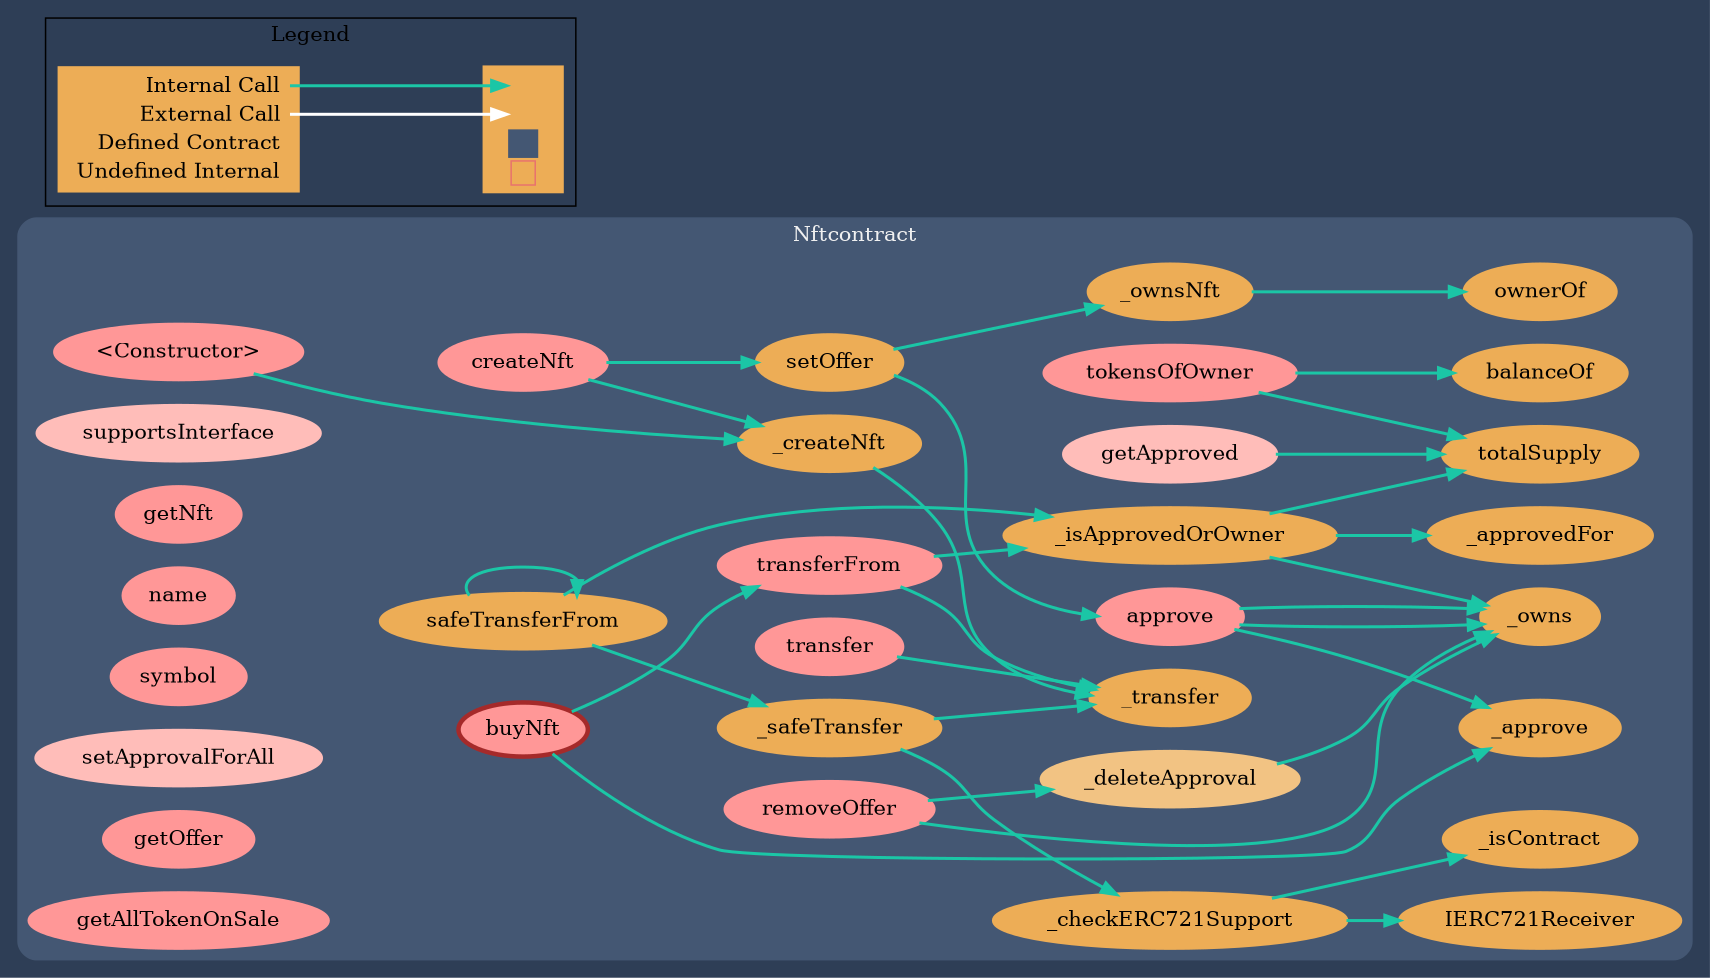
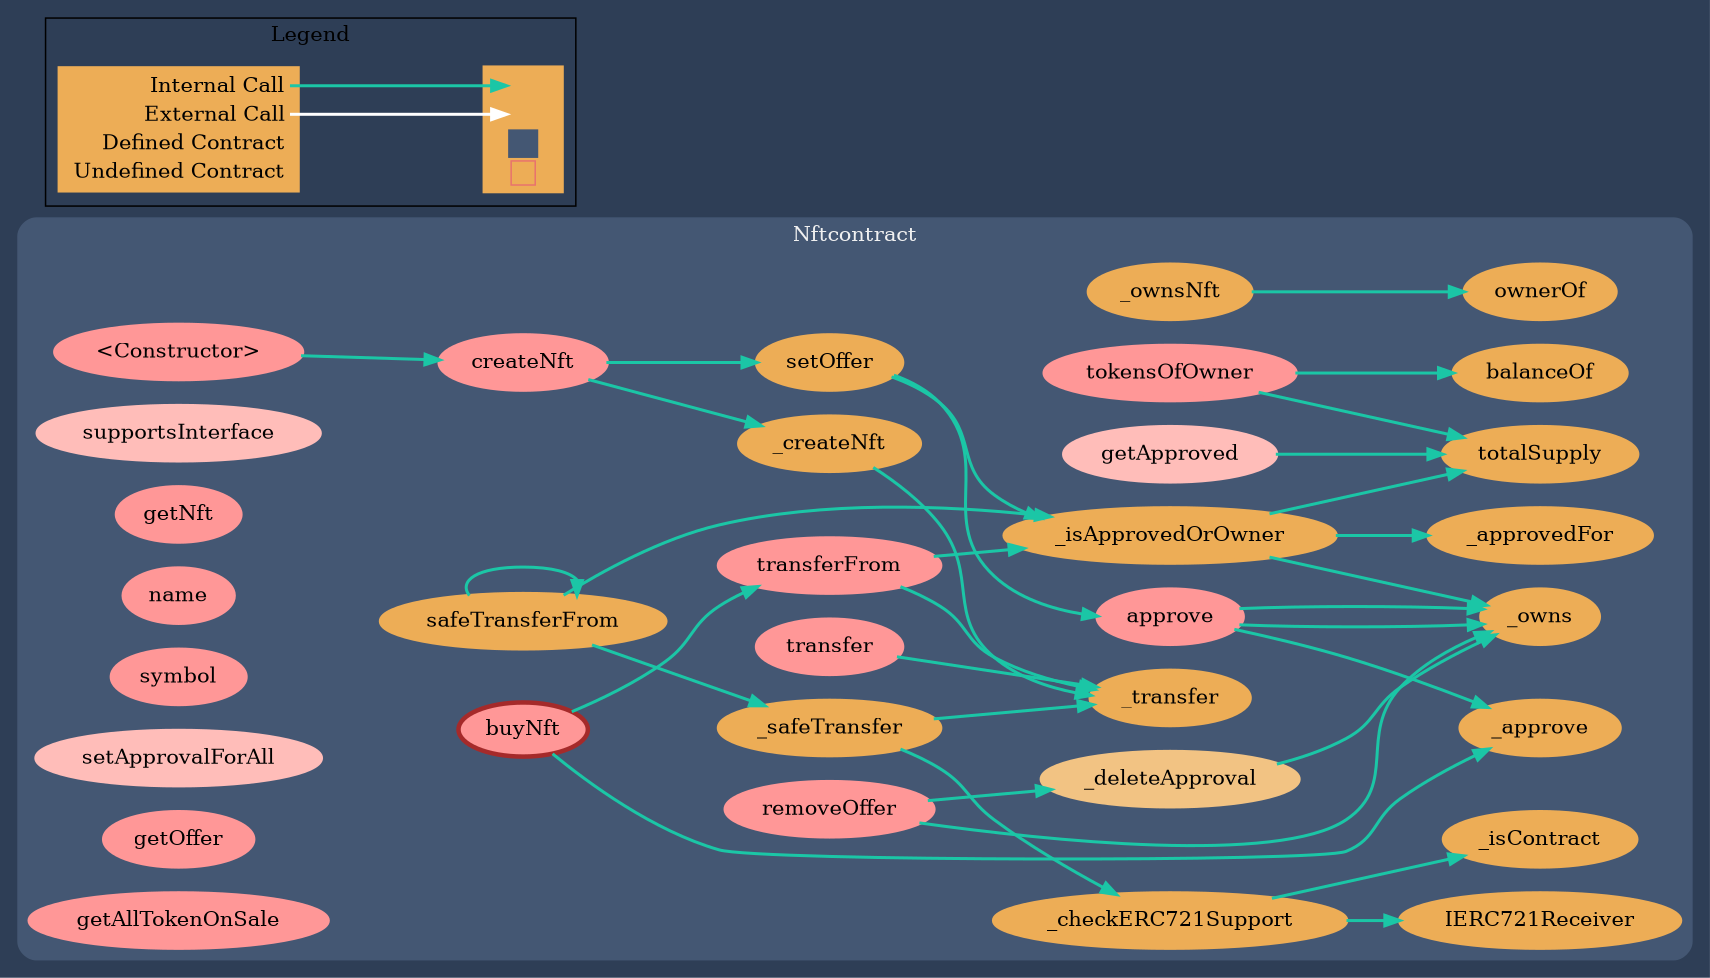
node "Internal Call": text "Undefined Internal" -> "Undefined Contract"
edge "setOffer" -> "_ownsNft": now "setOffer" -> "_isApprovedOrOwner"
edge "<Constructor>" -> "_createNft": now "<Constructor>" -> "createNft"
